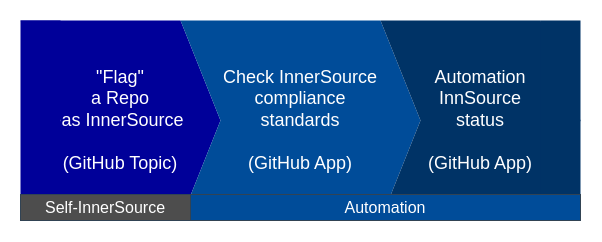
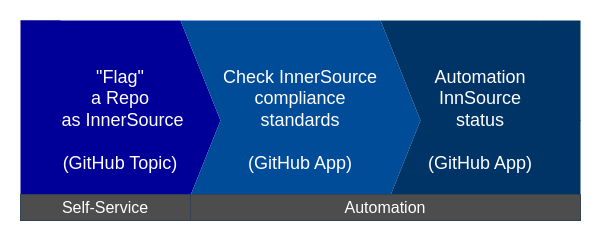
node "Self-InnerSource": label "Self-InnerSource" -> "Self-Service"
node "Automation": fillcolor #004c99 -> #4d4d4d
